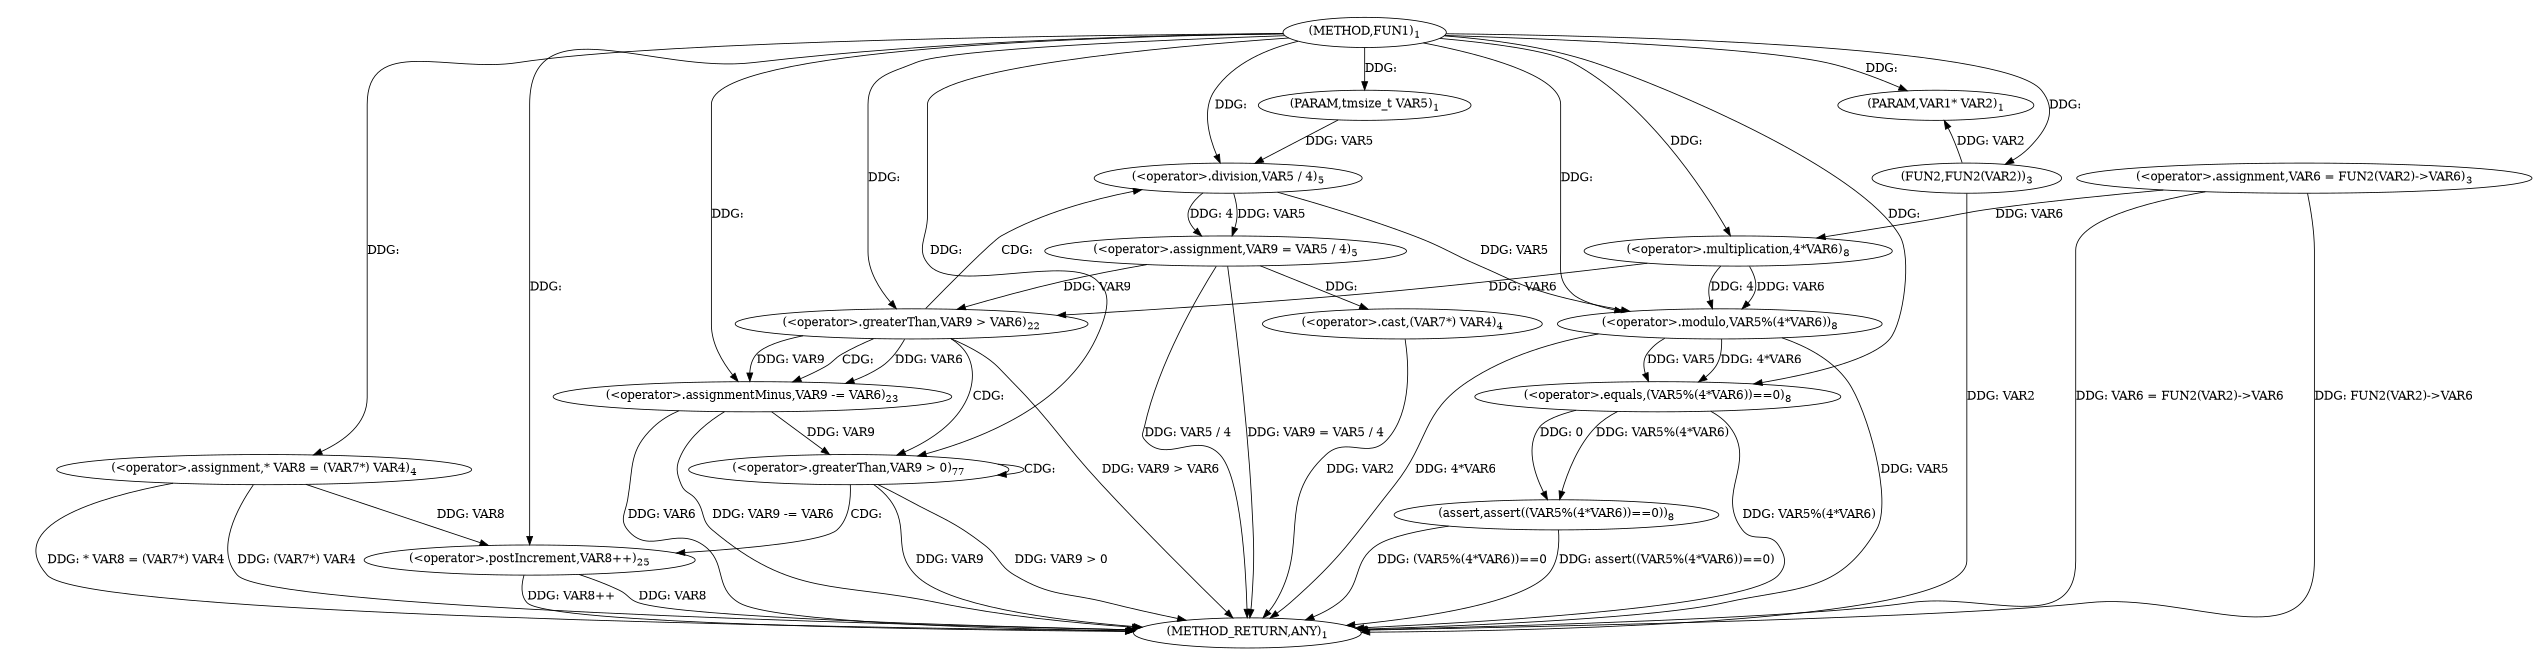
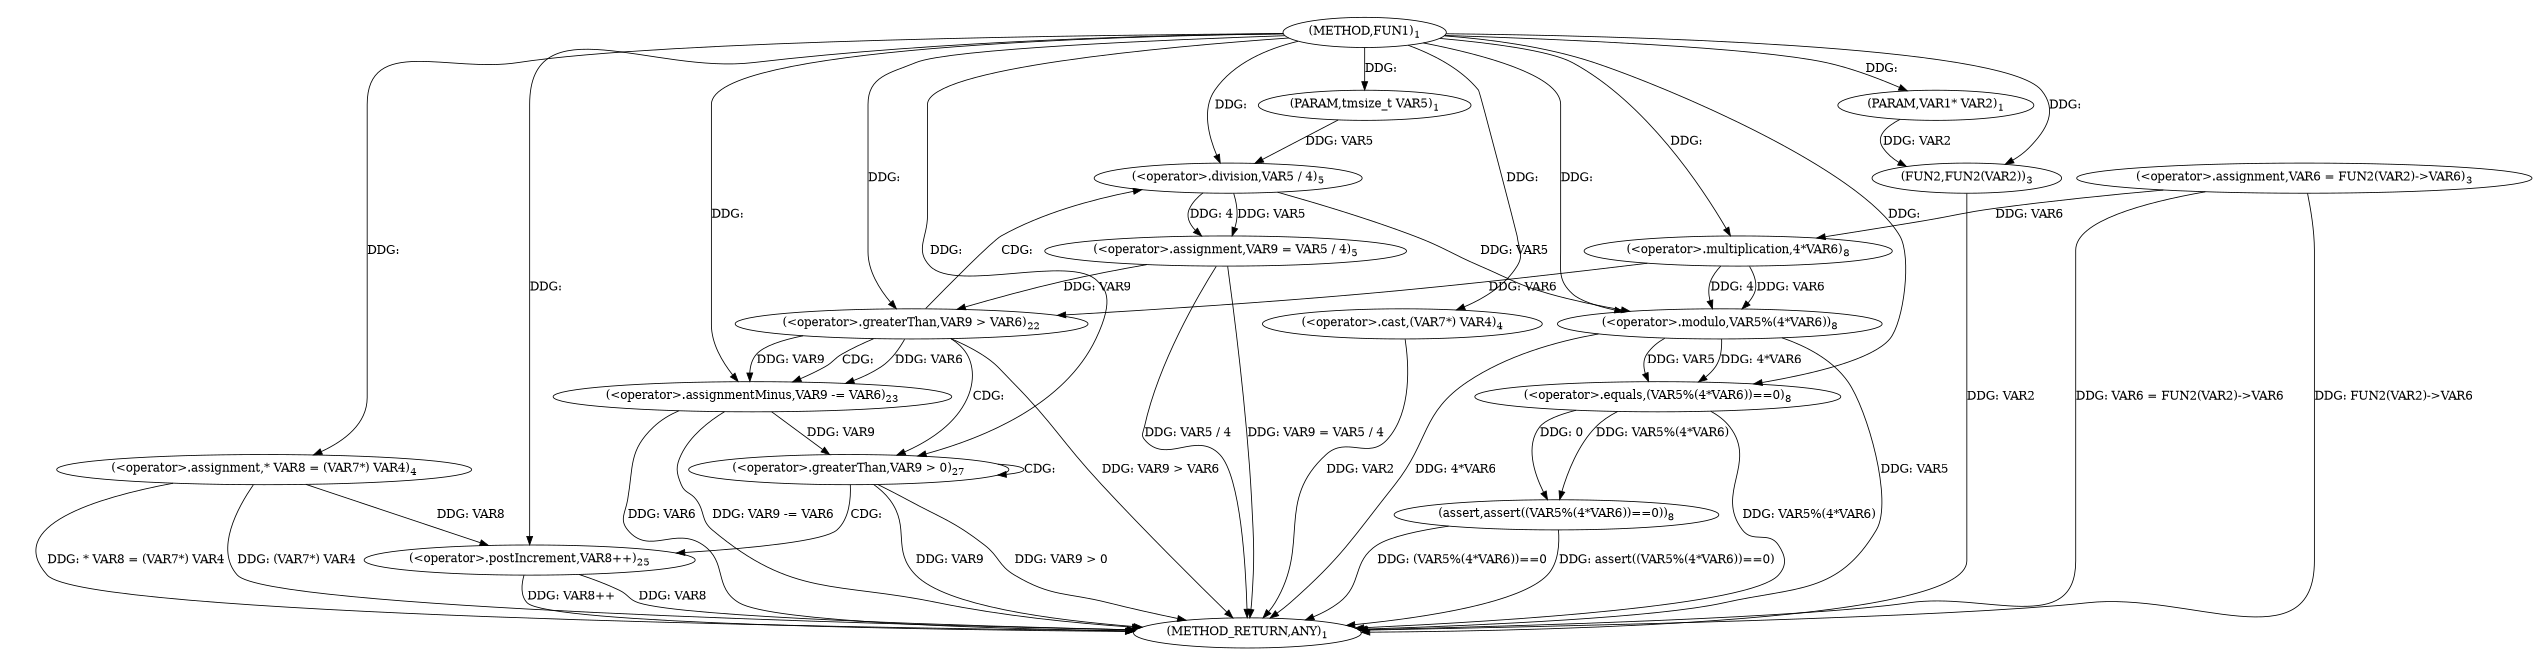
edge "(FUN2,FUN2(VAR2))" -> "(PARAM,VAR1* VAR2)": reversed
edge "(<operator>.assignment,VAR9 = VAR5 / 4)" -> "(<operator>.cast,(VAR7*) VAR4)": now "(METHOD,FUN1)" -> "(<operator>.cast,(VAR7*) VAR4)"
node "(<operator>.greaterThan,VAR9 > 0)": text "77" -> "27"
